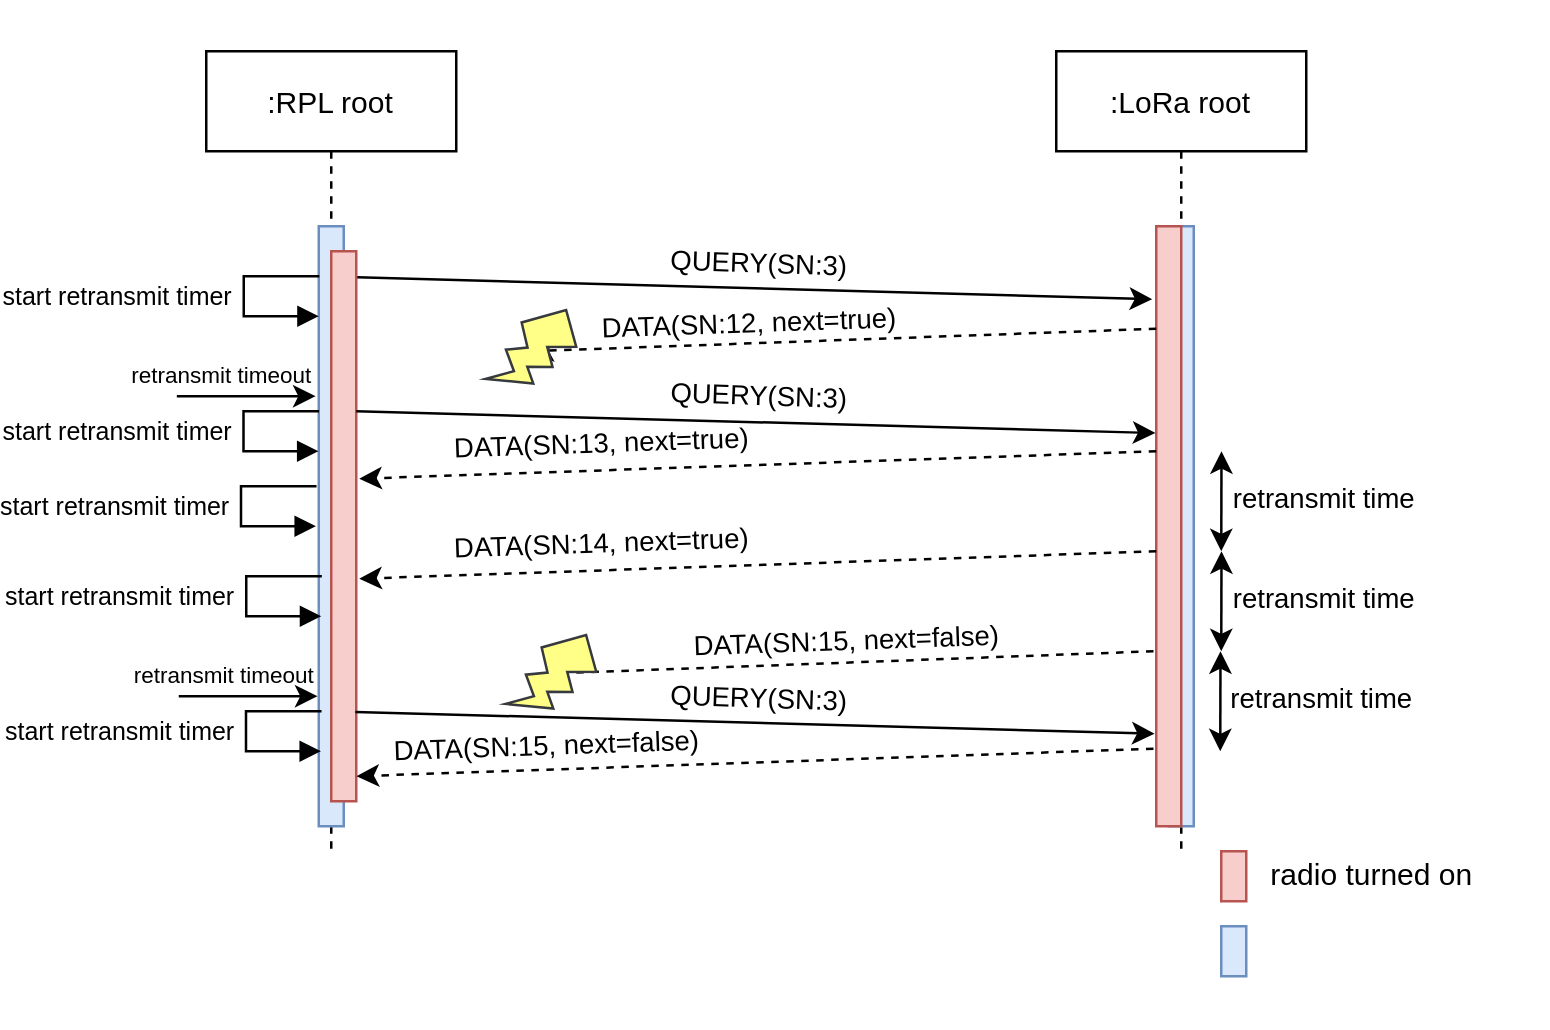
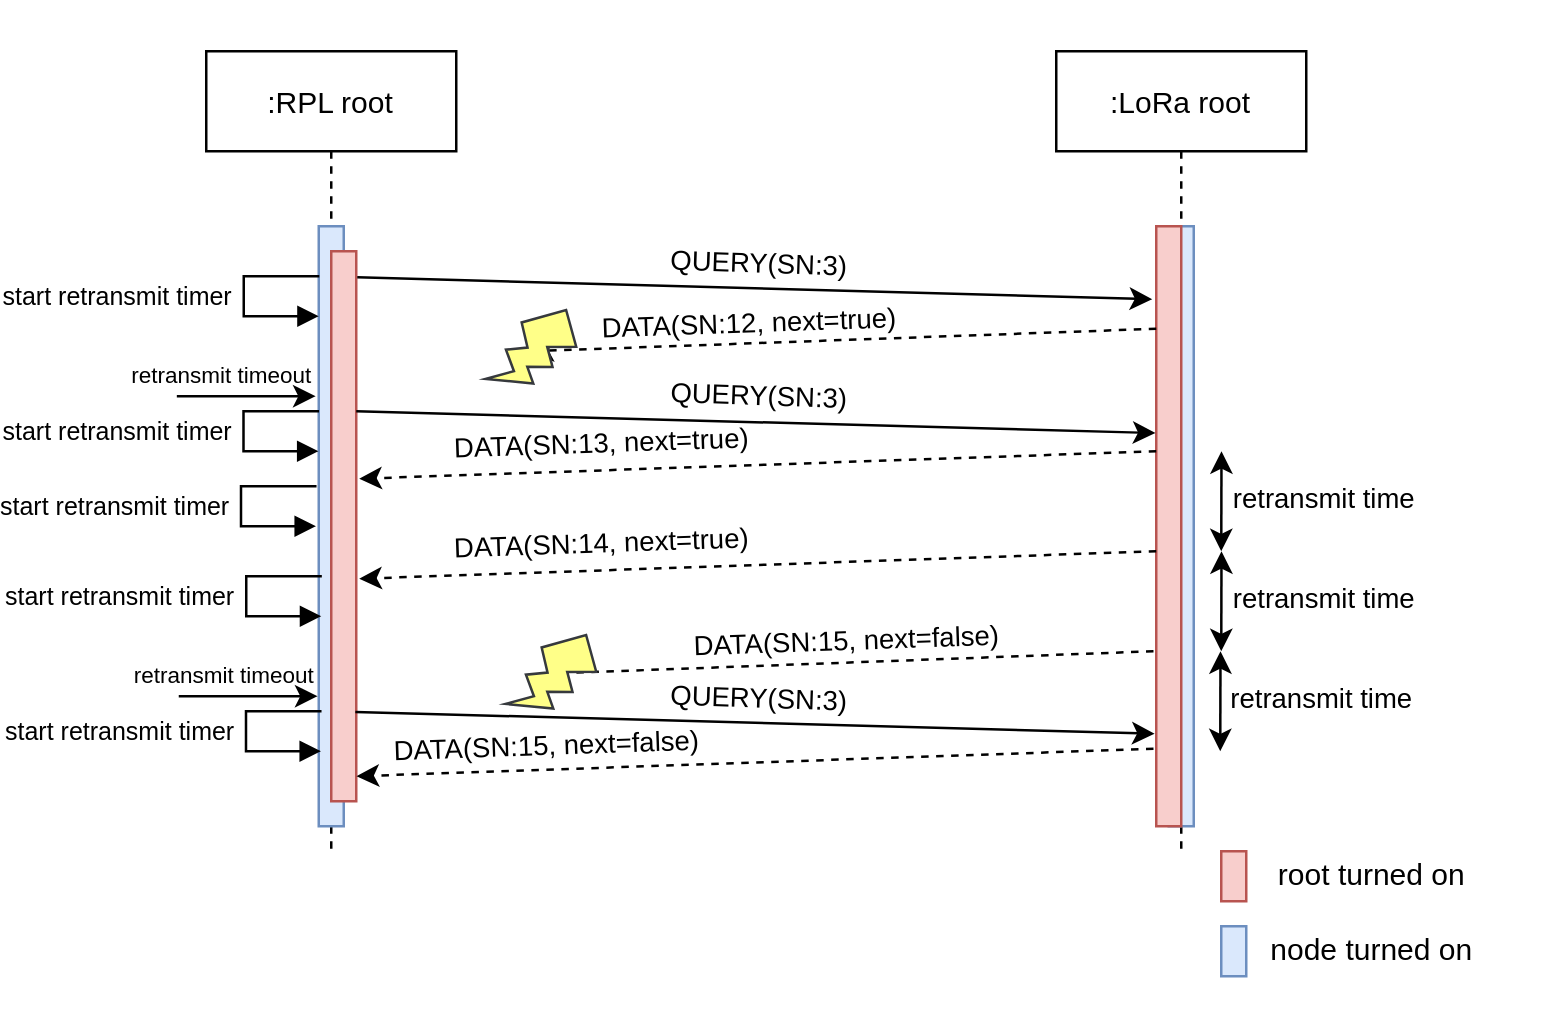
node "radio turned on": label "radio turned on" -> "root turned on"
node "node turned on": added
